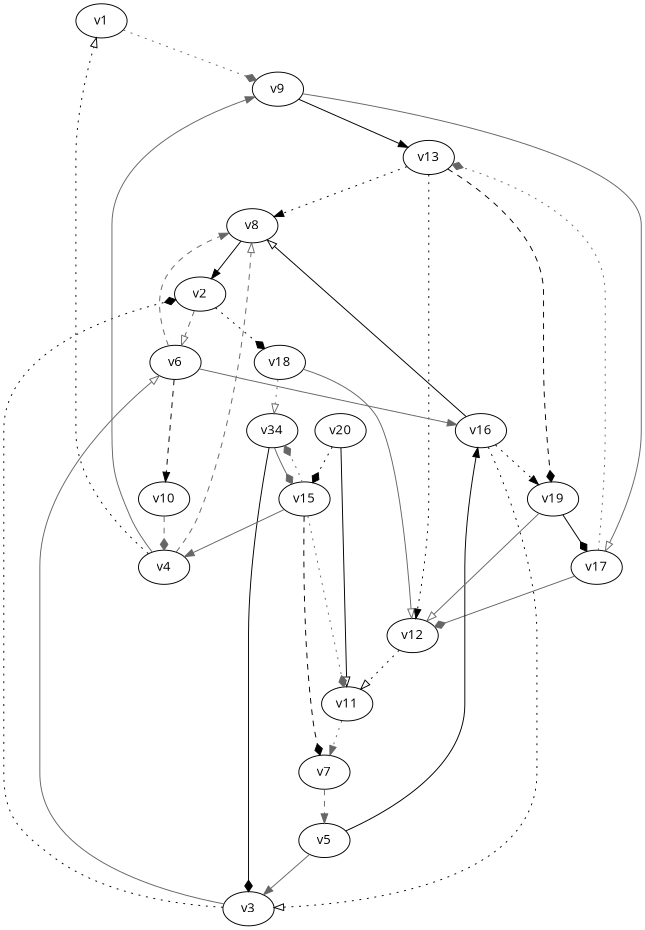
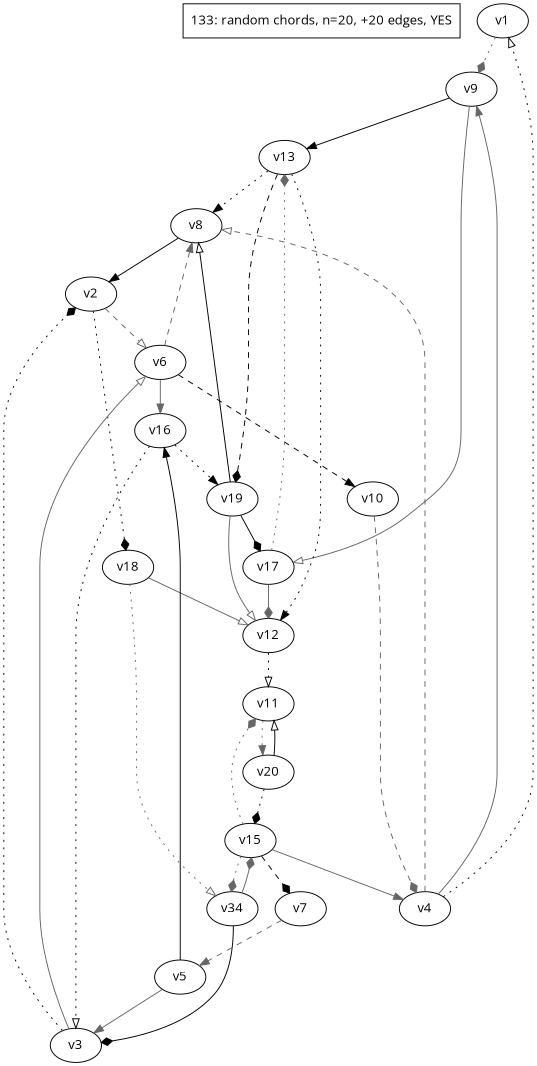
node "133: random chords, n=20, +20 edges, YES": added
edge "v16" -> "v8": now "v19" -> "v8"
edge "v11" -> "v7": now "v11" -> "v20"
